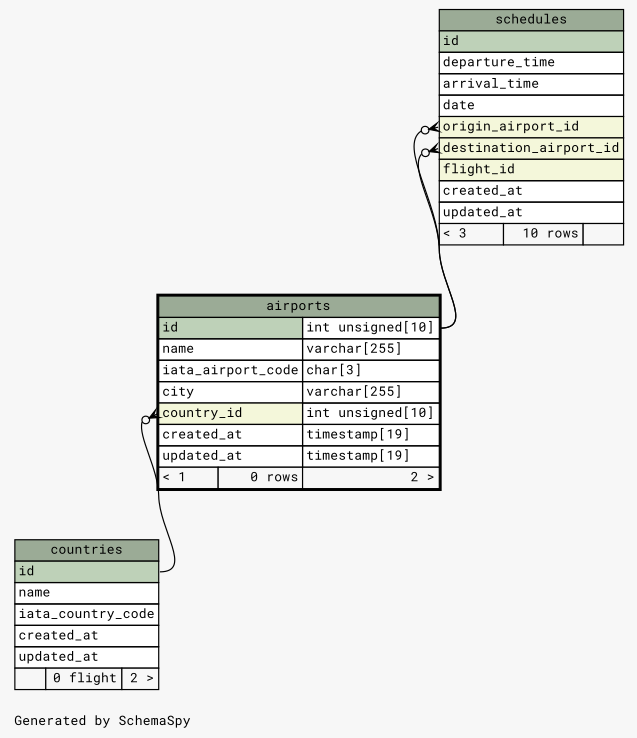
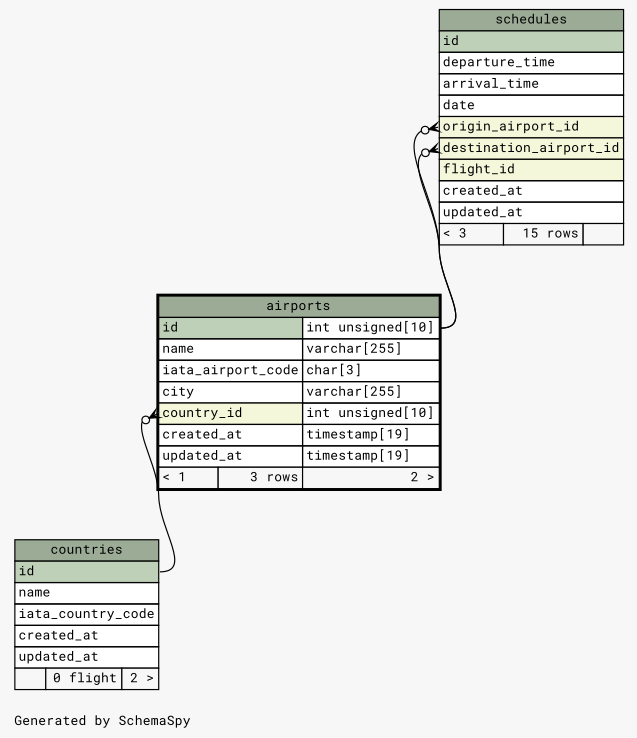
node "schedules": text "10 rows" -> "15 rows"
node "airports": text "0 rows" -> "3 rows"
